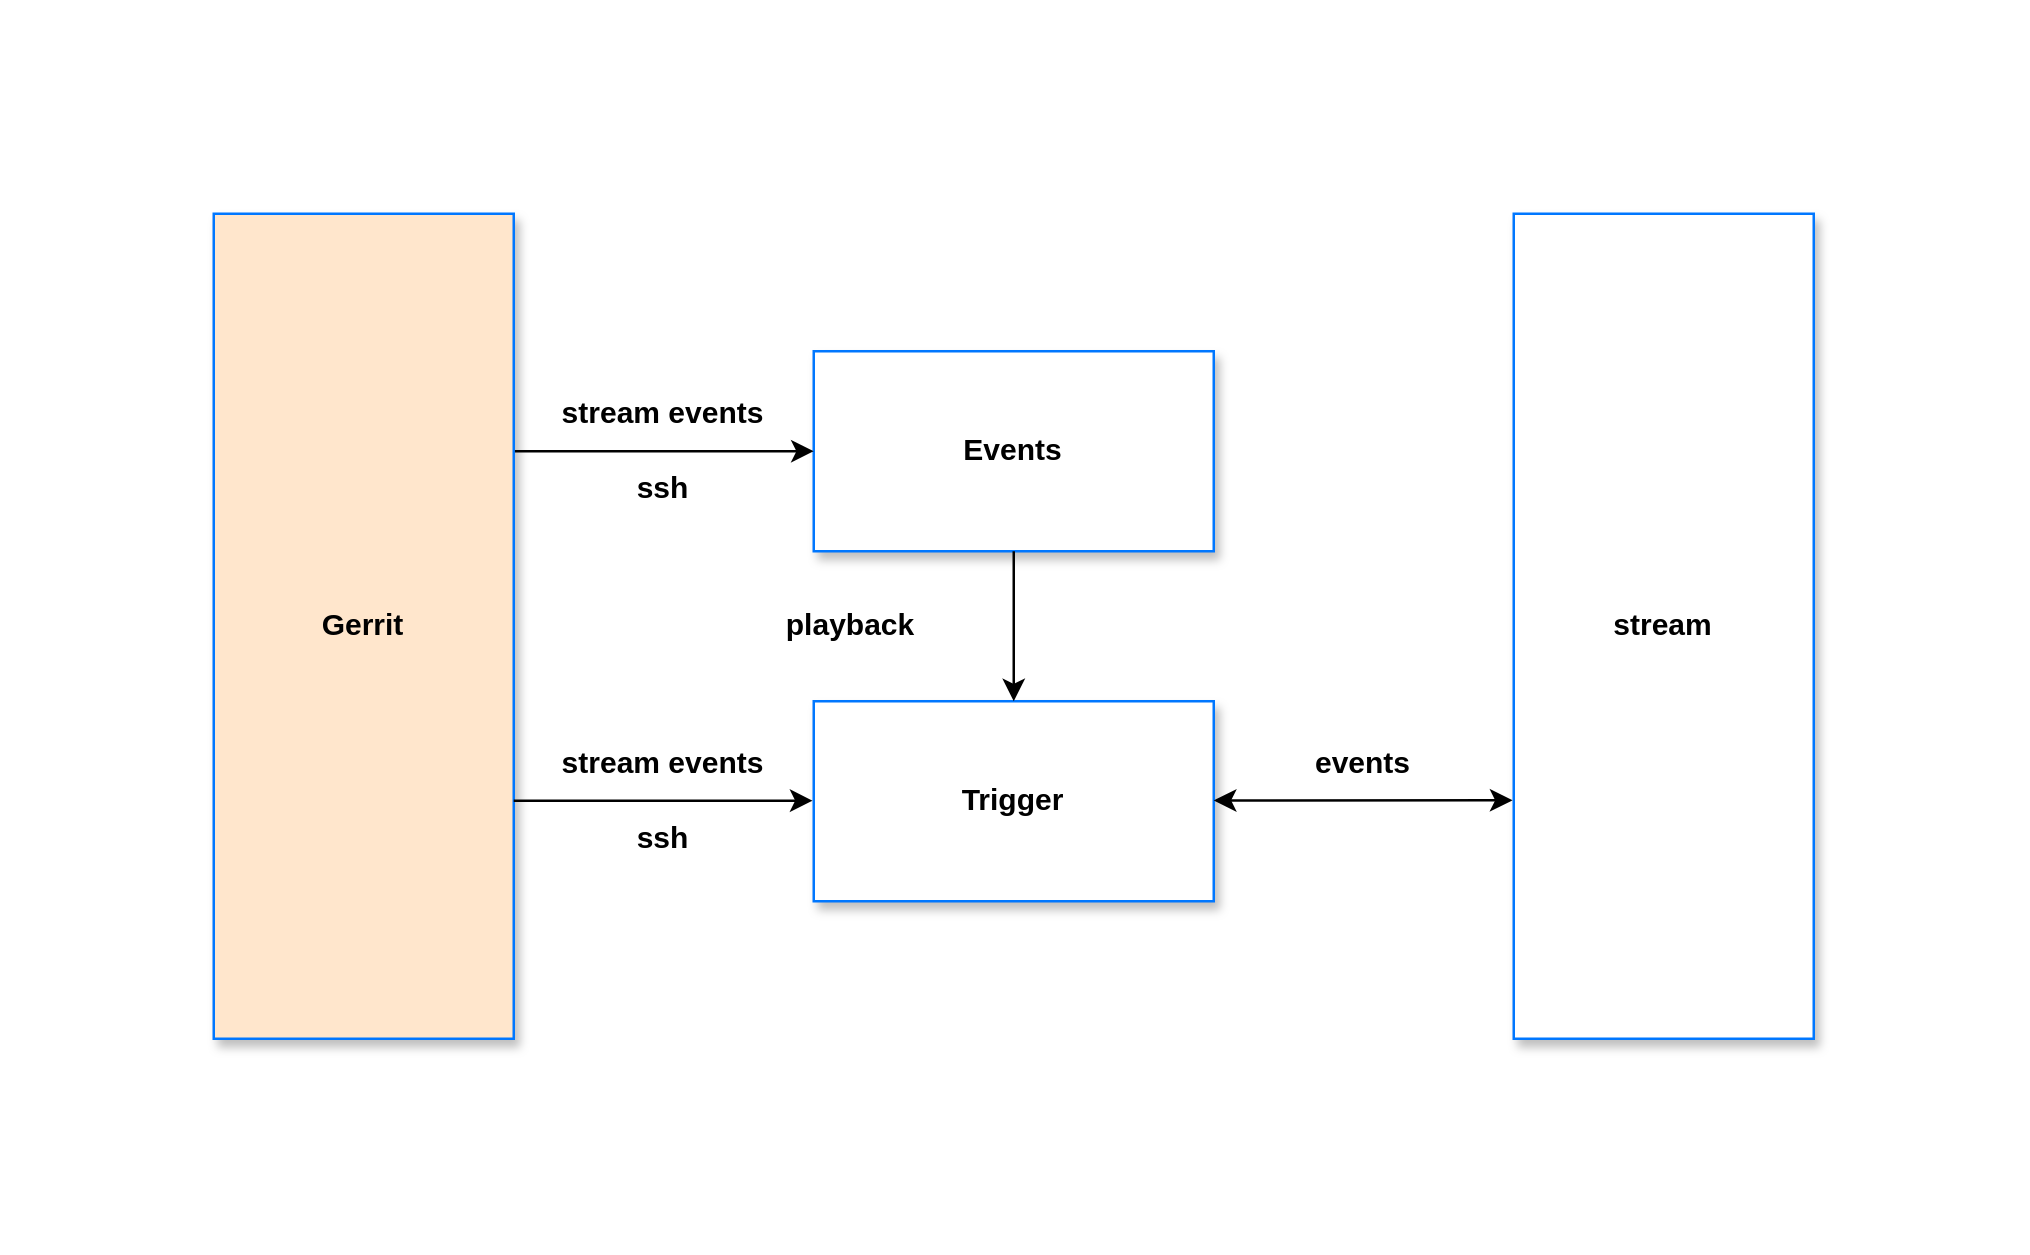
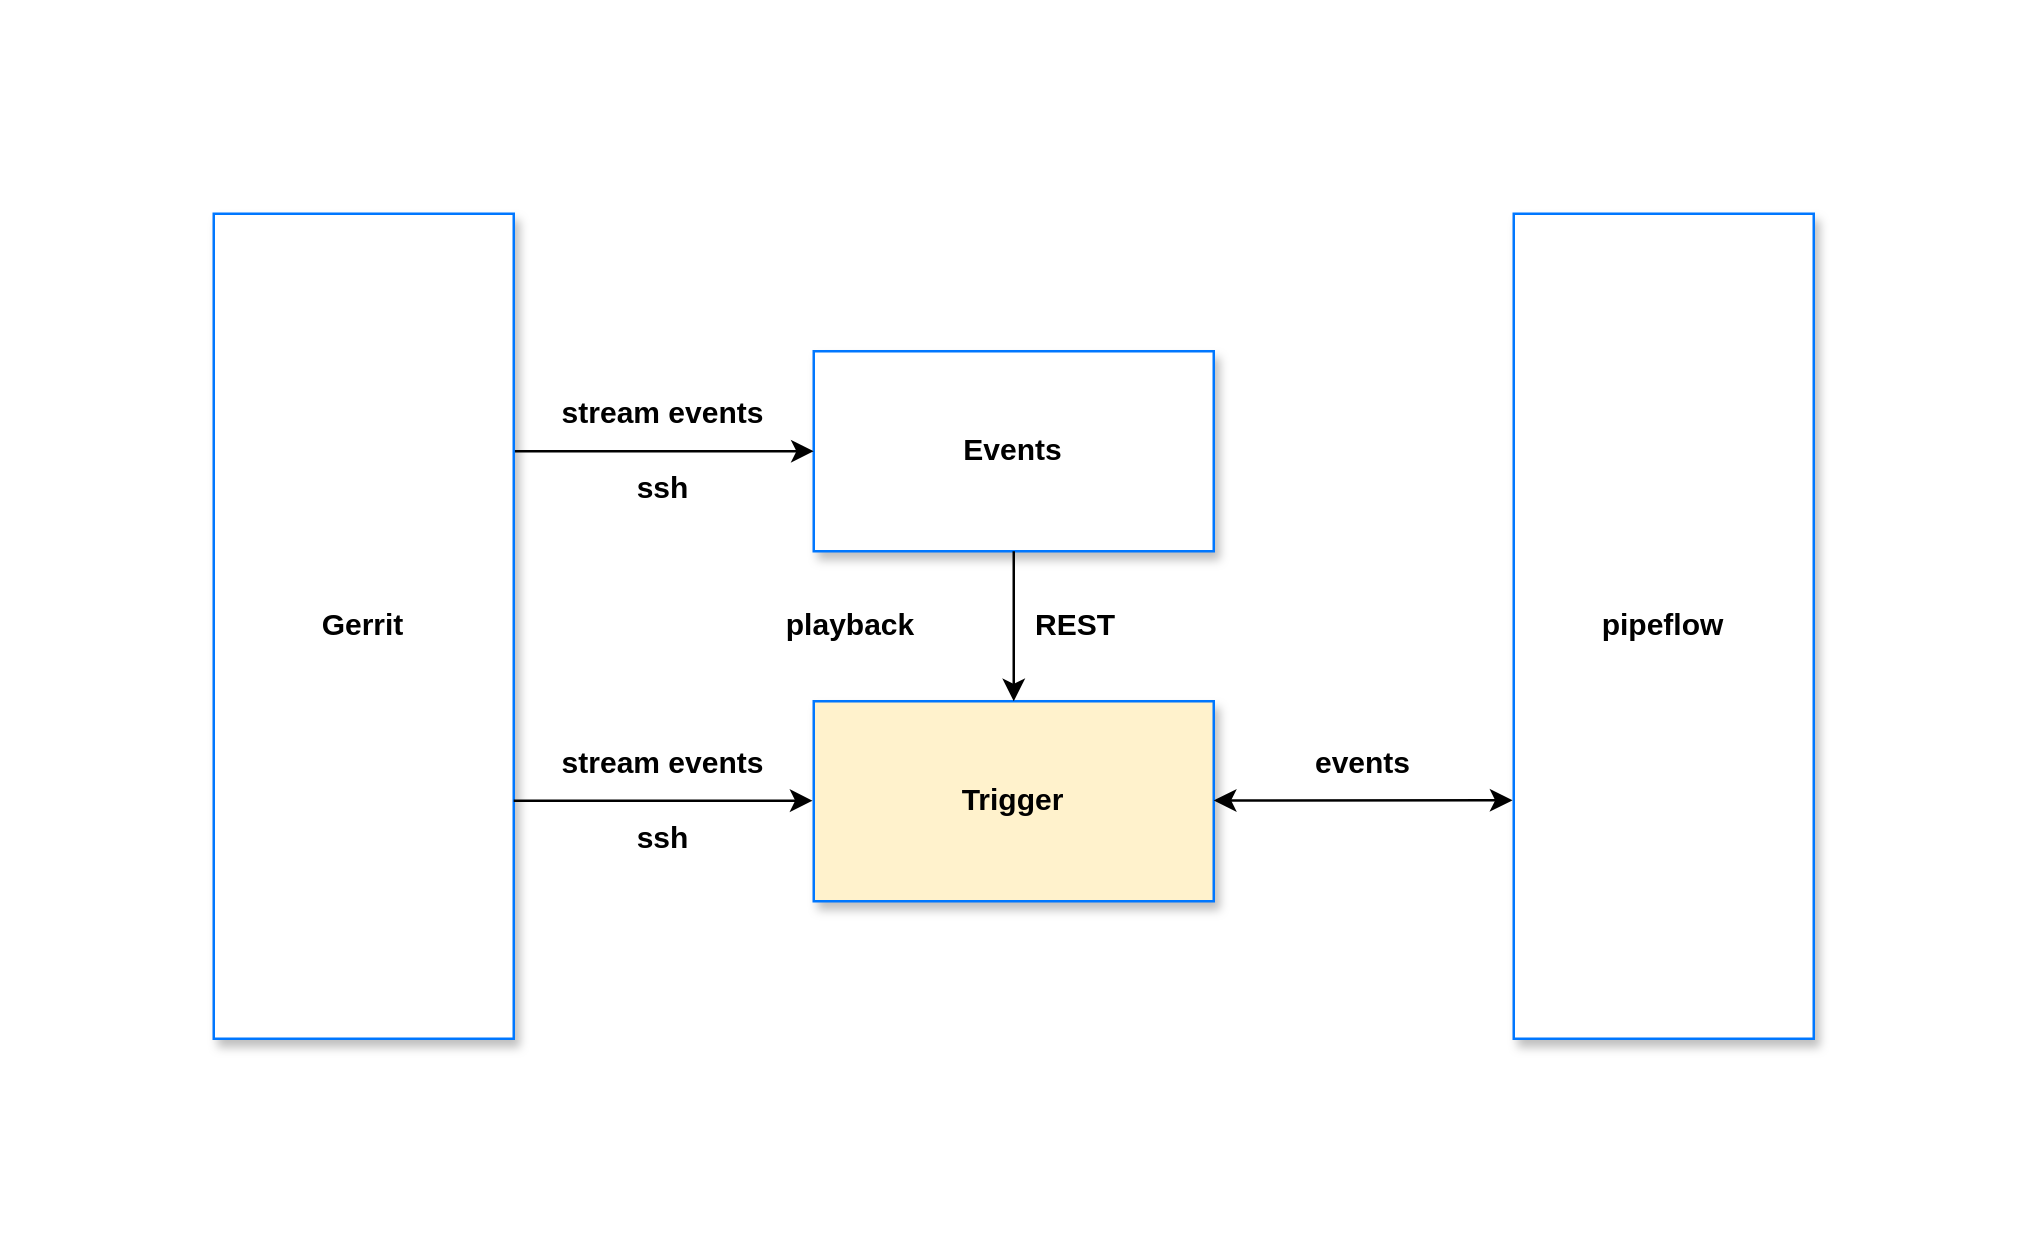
node "Gerrit": fillcolor #ffe6cc -> #ffffff
node "REST": added
node "stream": label "stream" -> "pipeflow"
node "Trigger": fillcolor #ffffff -> #fff2cc
